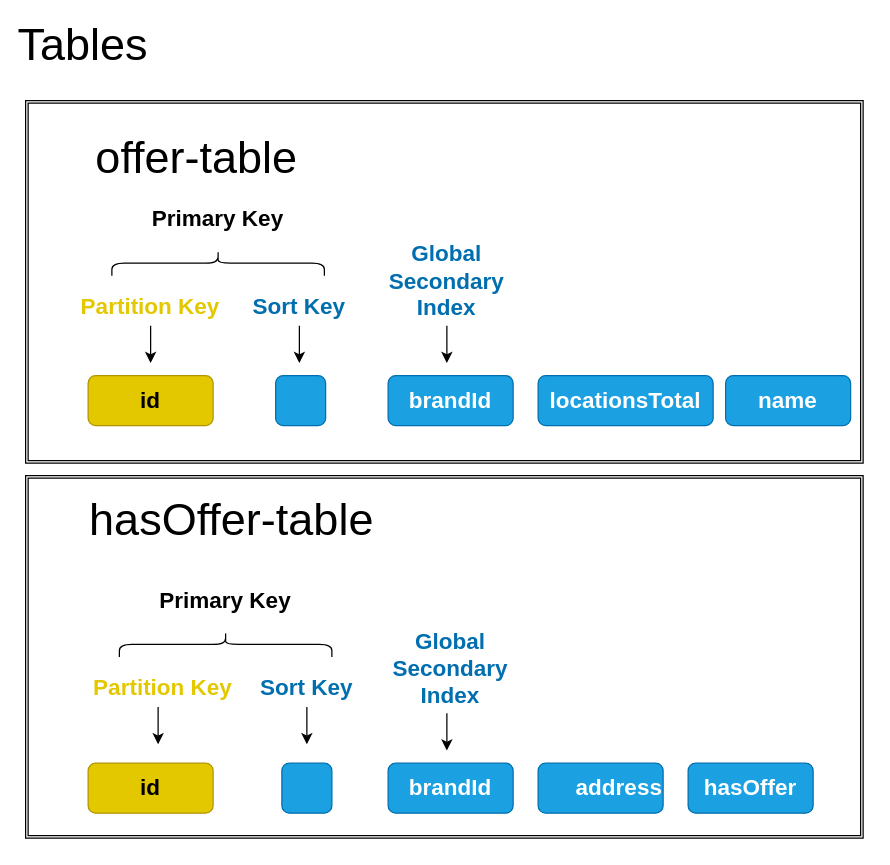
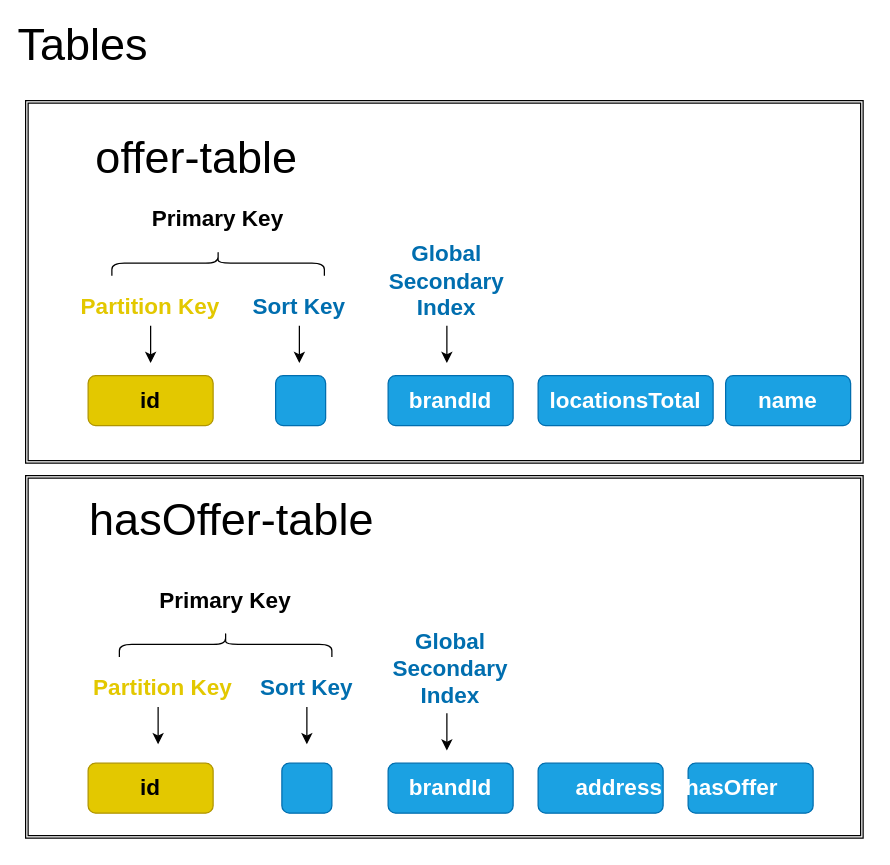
node "hasOffer": moved (751, 788) -> (732, 788)
